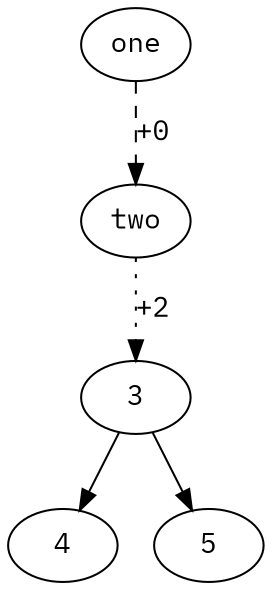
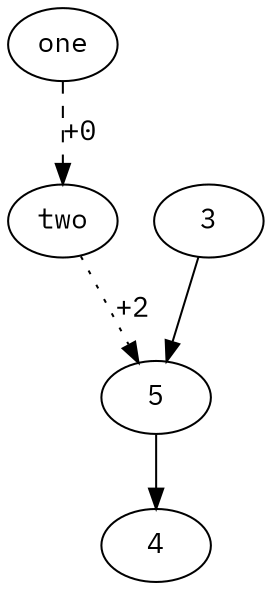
edge "two" -> "3": now "two" -> "5"
edge "3" -> "4": now "5" -> "4"
